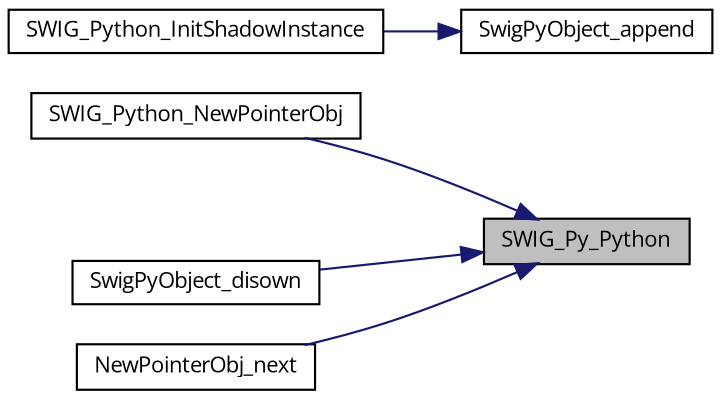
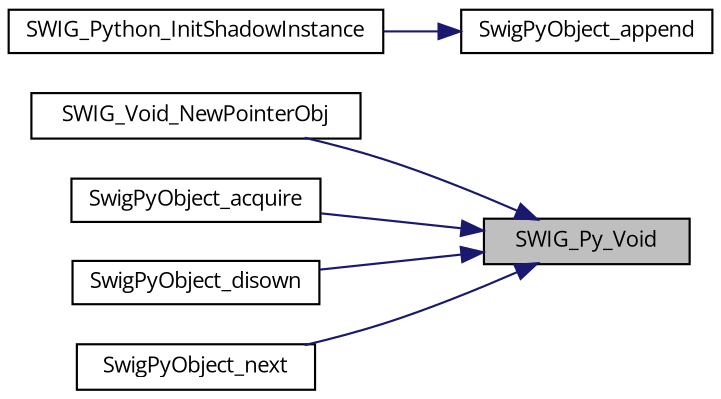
node "SWIG_Python_NewPointerObj": label "SWIG_Python_NewPointerObj" -> "SWIG_Void_NewPointerObj"
node "SwigPyObject_acquire": added
node "SWIG_Py_Python": label "SWIG_Py_Python" -> "SWIG_Py_Void"
node "NewPointerObj_next": label "NewPointerObj_next" -> "SwigPyObject_next"
